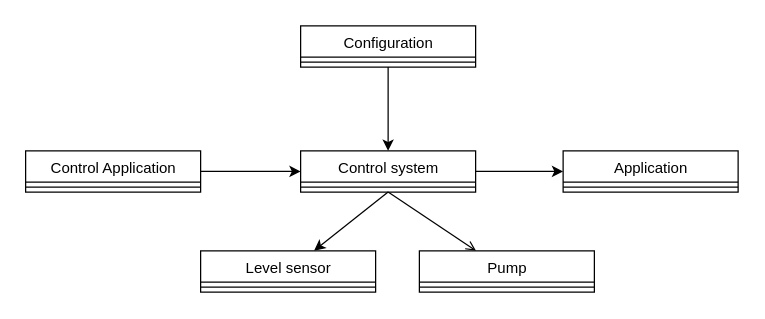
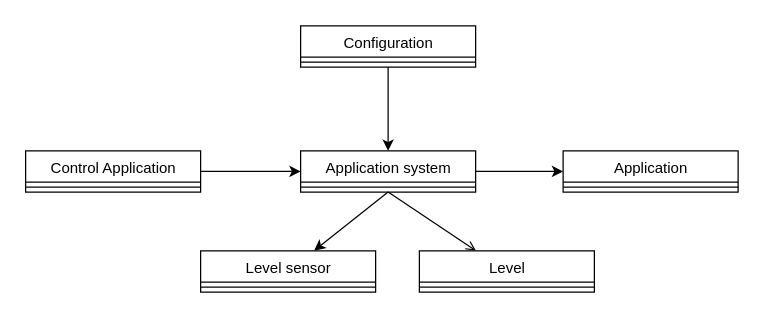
node "Control system": label "Control system" -> "Application system"
node "Pump": label "Pump" -> "Level"
